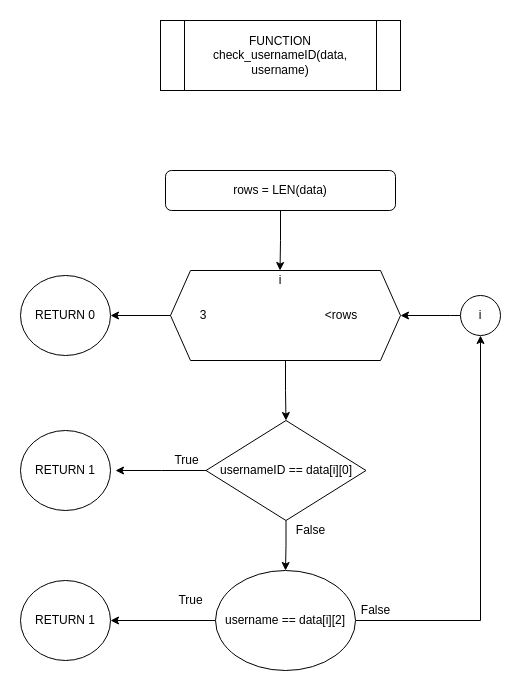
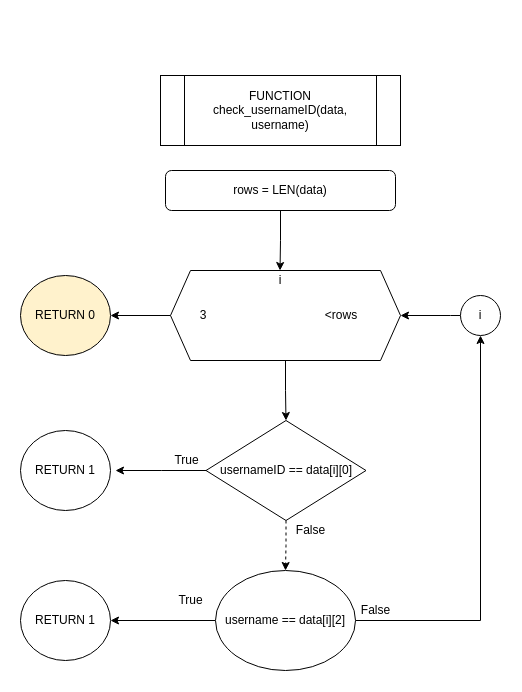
node "FUNCTION check_usernameID(data, username)": moved (281, 56) -> (281, 111)
node "RETURN 0": fillcolor #ffffff -> #fff2cc
edge "usernameID == data[i][0]" -> "username == data[i][2]": style solid -> dashed
